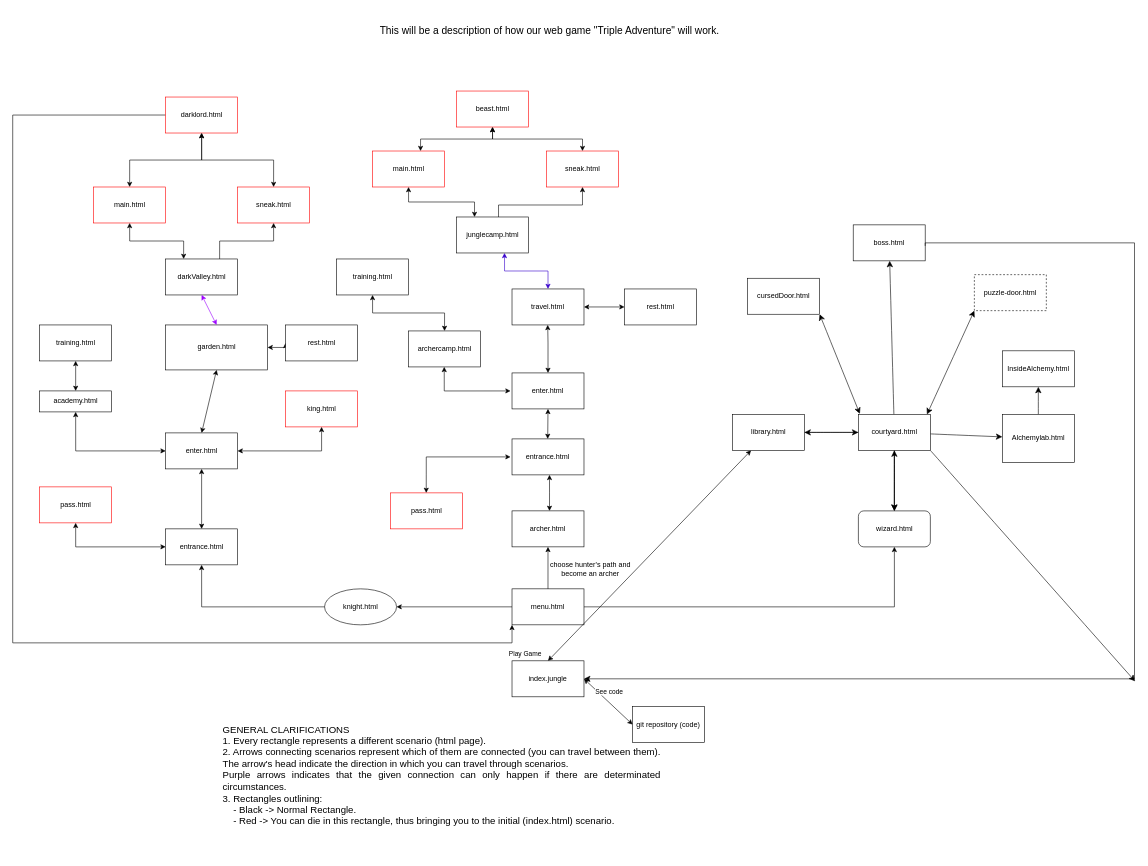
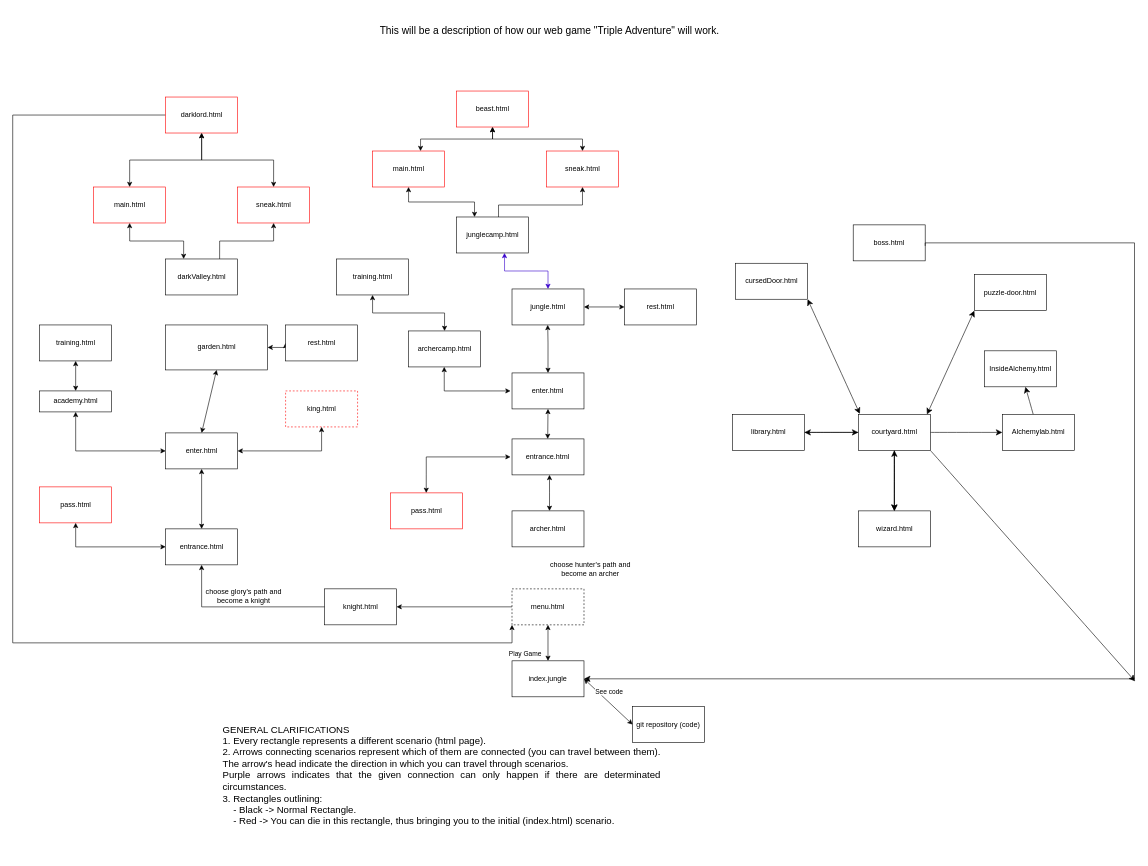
node "puzzle-door.html": style dashed -> solid
node "cursedDoor.html": moved (784, 296) -> (772, 281)
node "travel.html": label "travel.html" -> "jungle.html"
edge "darkValley.html" -- "garden.html": removed
node "InsideAlchemy.html": moved (1039, 369) -> (1021, 369)
edge "courtyard.html" -> "boss.html": removed
node "king.html": style solid -> dashed
node "Alchemylab.html": size 72x48 -> 72x36
edge "library.html" -- "index.jungle": now "menu.html" -- "index.jungle"
node "wizard.html": shape rounded rectangle -> rectangle
edge "menu.html" -> "wizard.html": removed
edge "menu.html" -> "archer.html": removed
node "choose glory's path and become a knight": added
node "knight.html": shape ellipse -> rectangle
node "menu.html": style solid -> dashed
